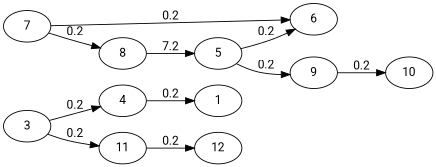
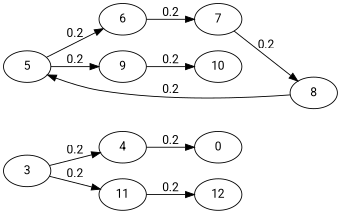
edge "7" -> "6": reversed
edge "8" -> "5": label "7.2" -> "0.2"
node "1": label "1" -> "0"
